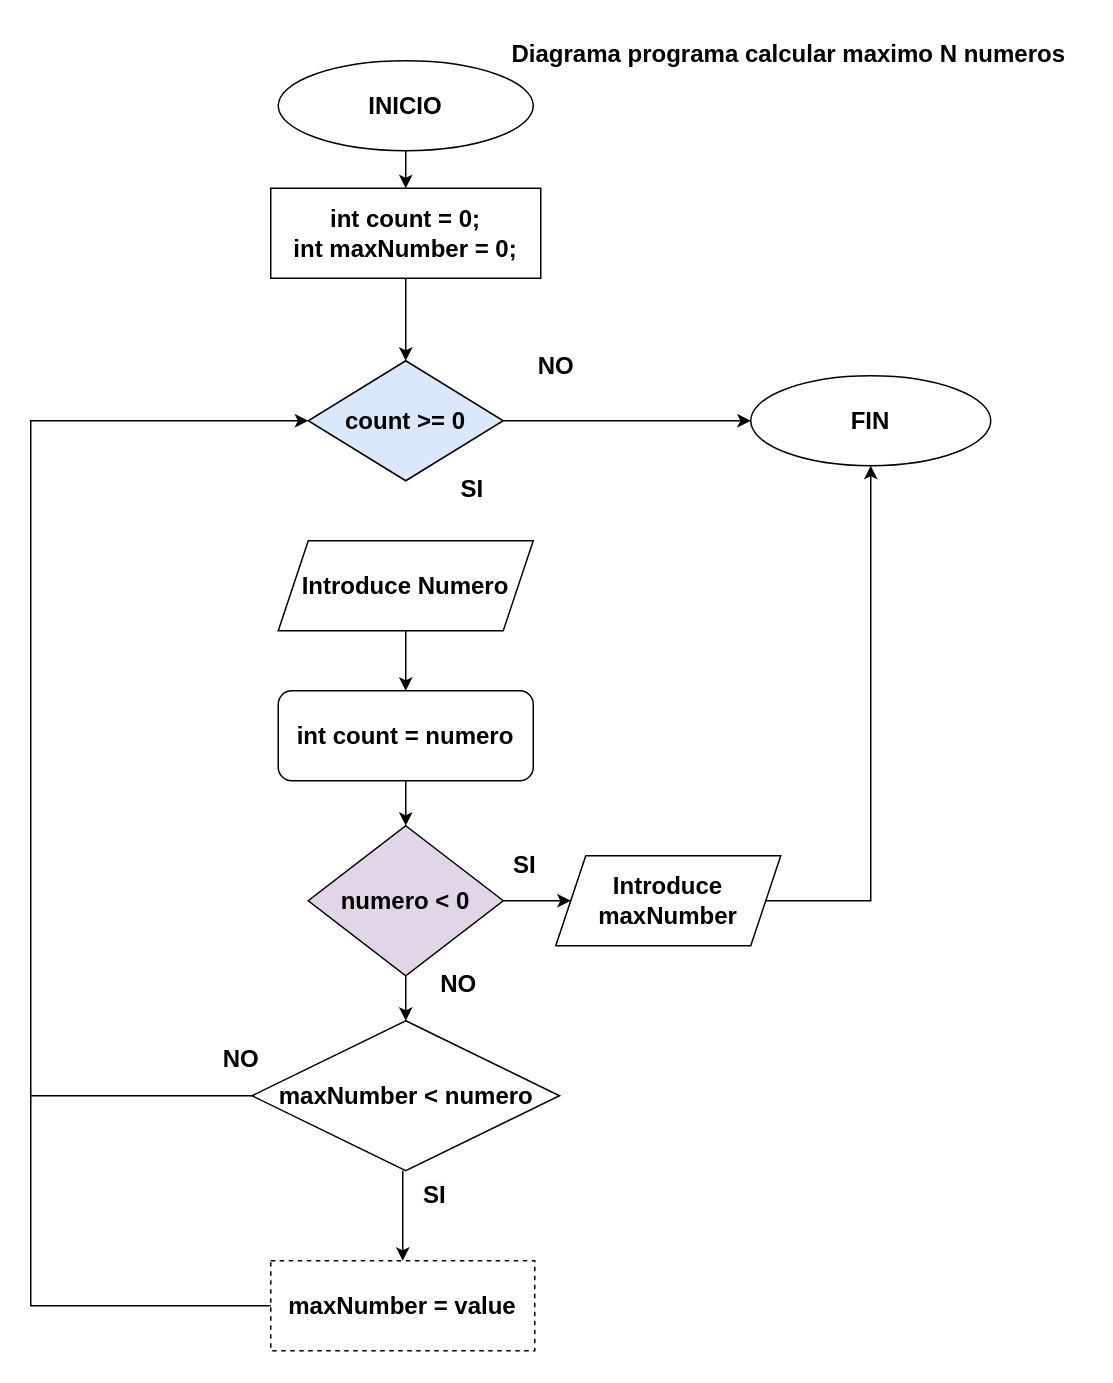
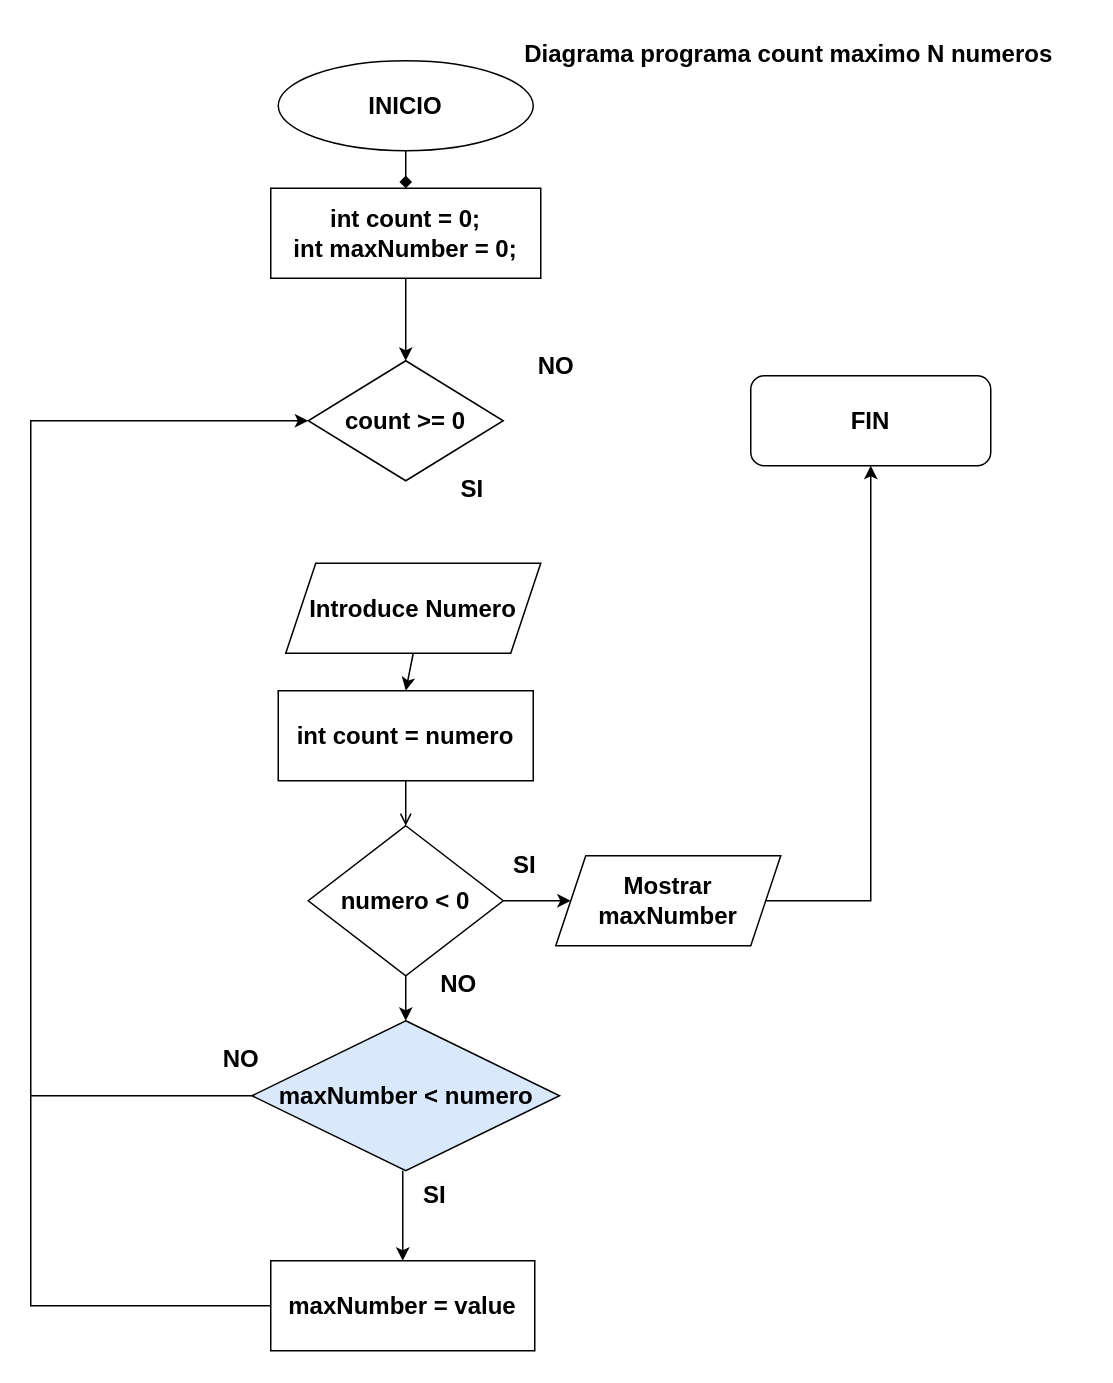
node "Diagrama programa calcular maximo N numeros": label "Diagrama programa calcular maximo N numeros" -> "Diagrama programa count maximo N numeros"
edge "INICIO" -> "int count = 0; int maxNumber = 0;": arrowhead classic -> diamond
node "count >= 0": fillcolor #dae8fc -> #ffffff
edge "count >= 0" -> "FIN": removed
node "FIN": shape ellipse -> rounded rectangle
node "Introduce Numero": moved (406, 586) -> (413, 608)
node "int count = numero": shape rounded rectangle -> rectangle
edge "int count = numero" -> "numero < 0": arrowhead classic -> open
node "numero < 0": fillcolor #e1d5e7 -> #ffffff
node "Introduce maxNumber": label "Introduce maxNumber" -> "Mostrar maxNumber"
node "maxNumber < numero": fillcolor #ffffff -> #dae8fc
node "maxNumber = value": style dashed -> solid
